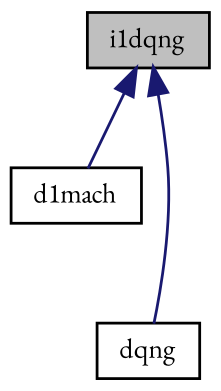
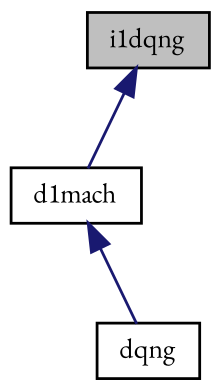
edge "dqng" -> "i1dqng": now "dqng" -> "d1mach"
